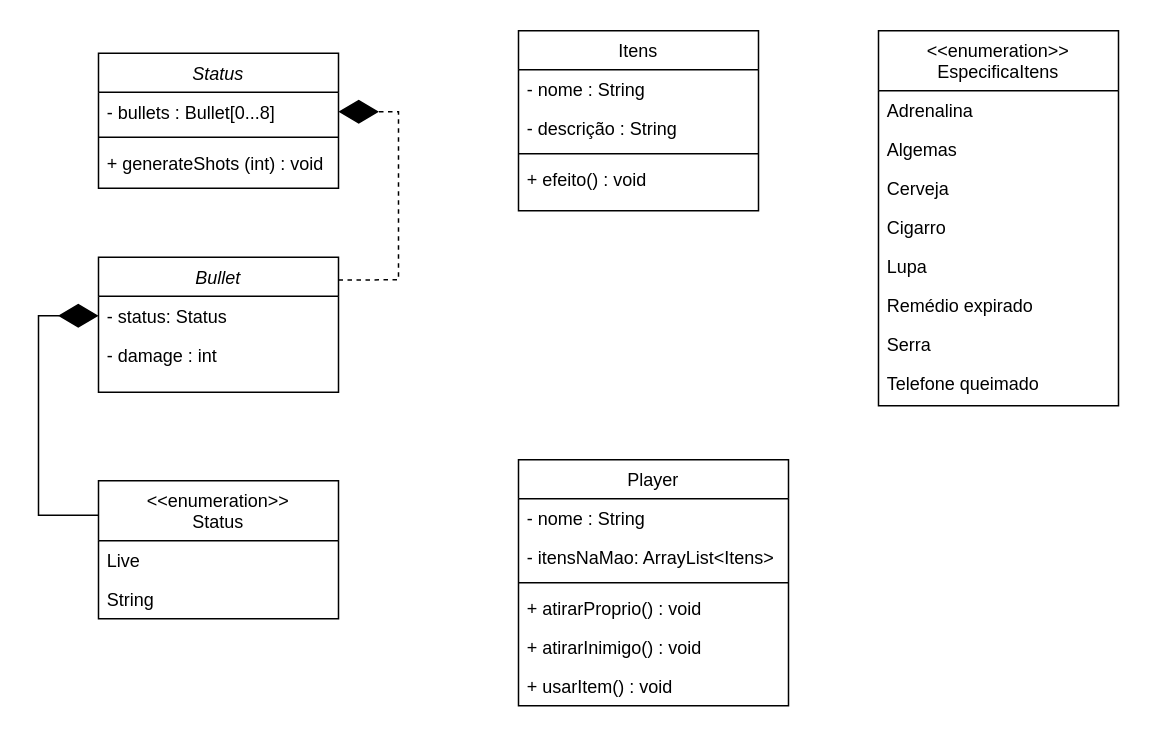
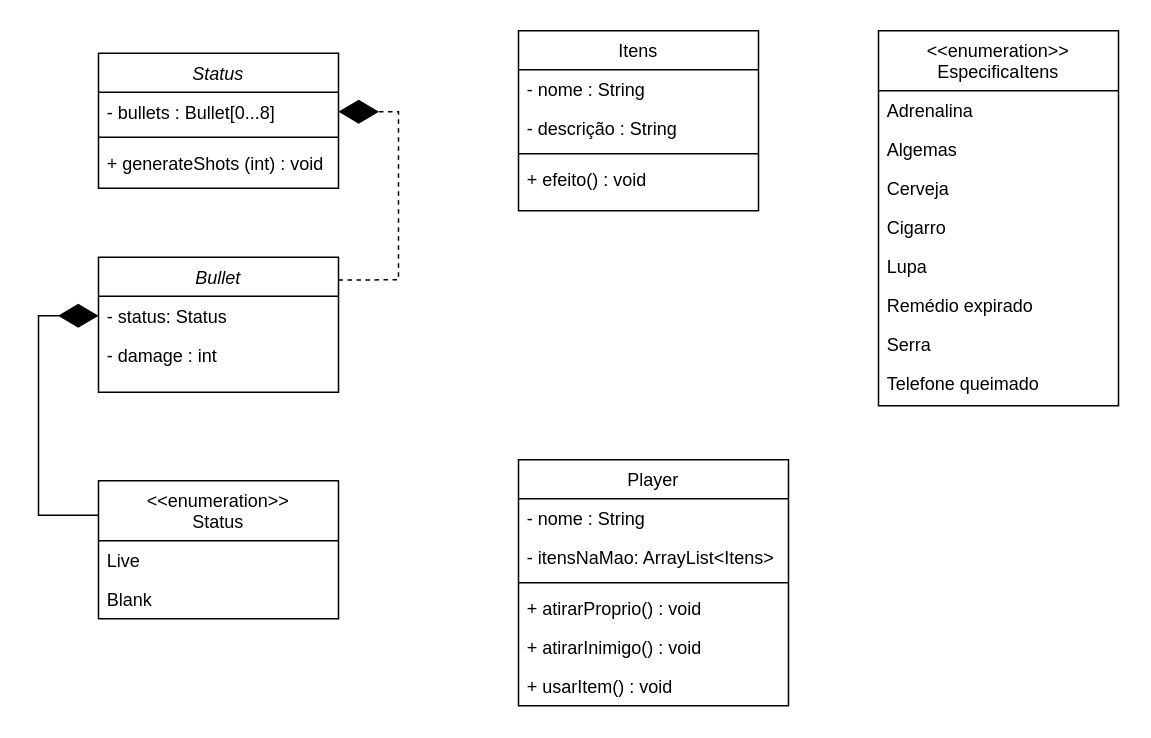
node "String": label "String" -> "Blank"
